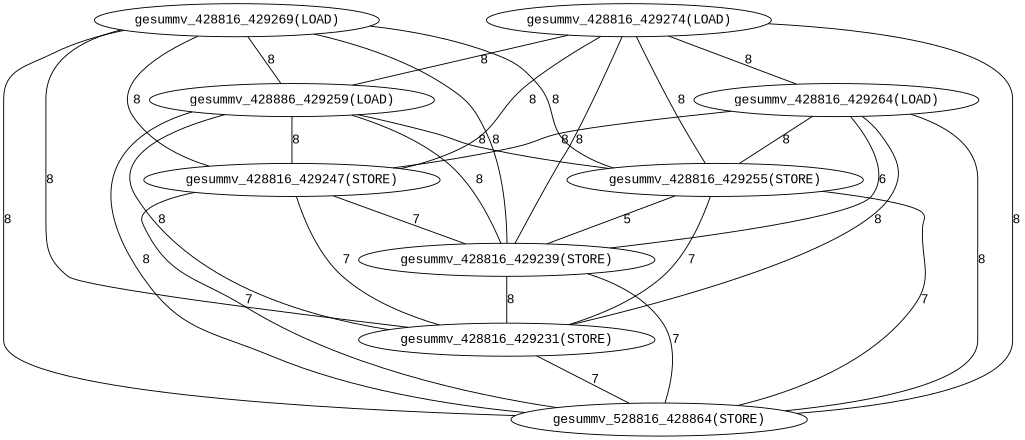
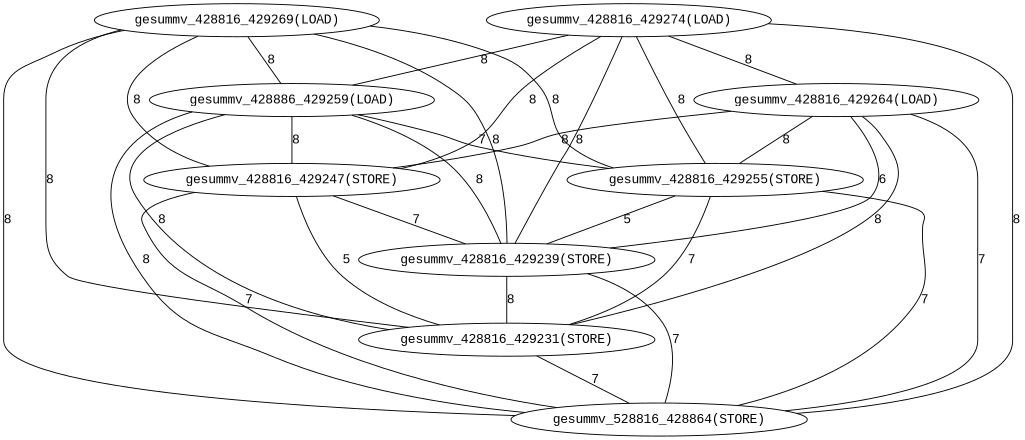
edge "gesummv_428886_429259(LOAD)" -- "gesummv_428816_429255(STORE)": label "8" -> "7"
edge "gesummv_428816_429247(STORE)" -- "gesummv_428816_429231(STORE)": label "7" -> "5"
edge "gesummv_428816_429264(LOAD)" -- "gesummv_528816_428864(STORE)": label "8" -> "7"
